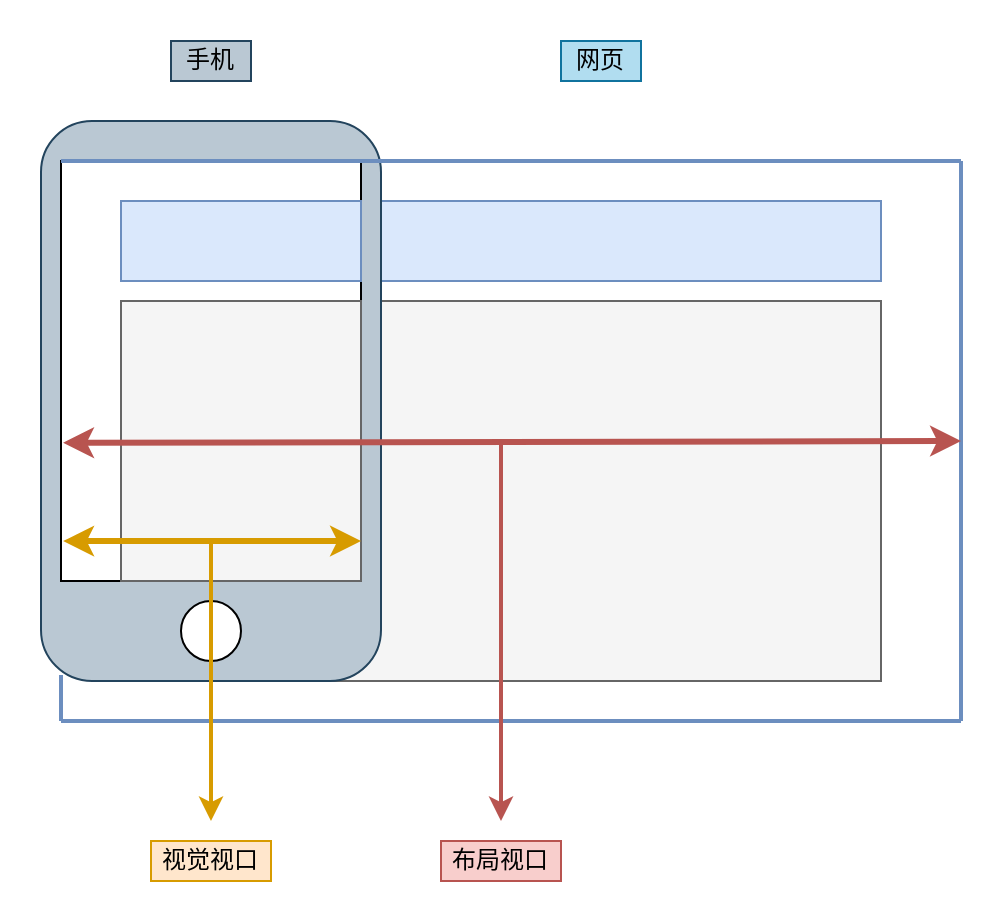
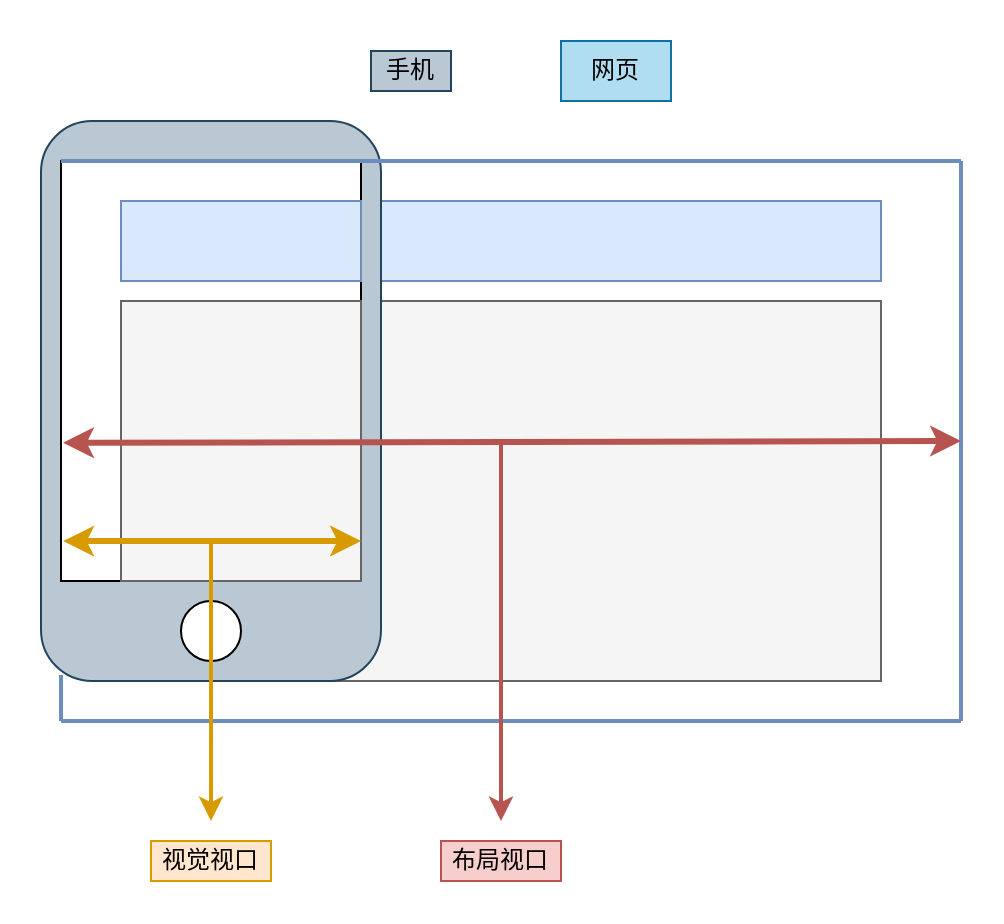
node "手机": moved (211, 61) -> (411, 71)
node "网页": size 80x40 -> 110x60
